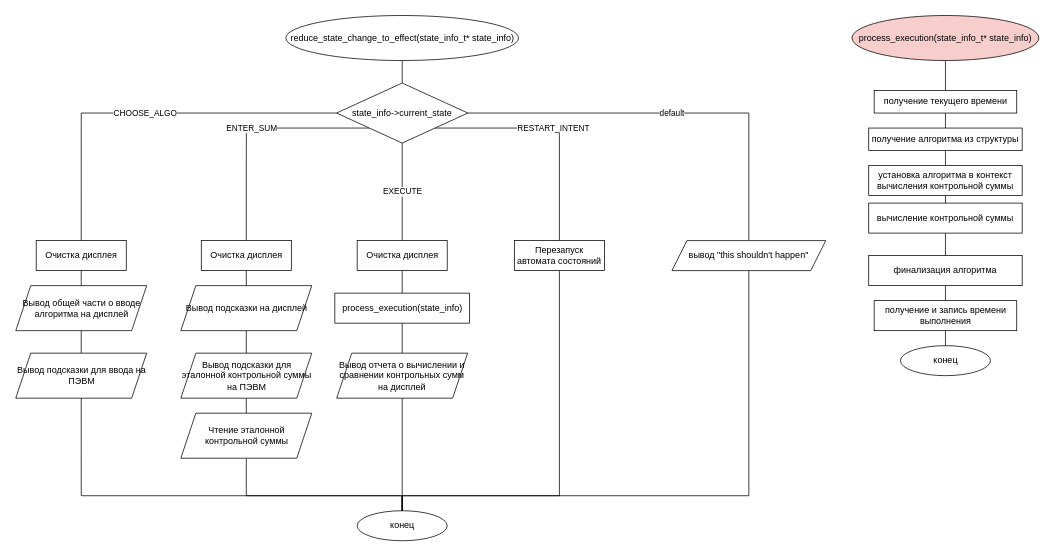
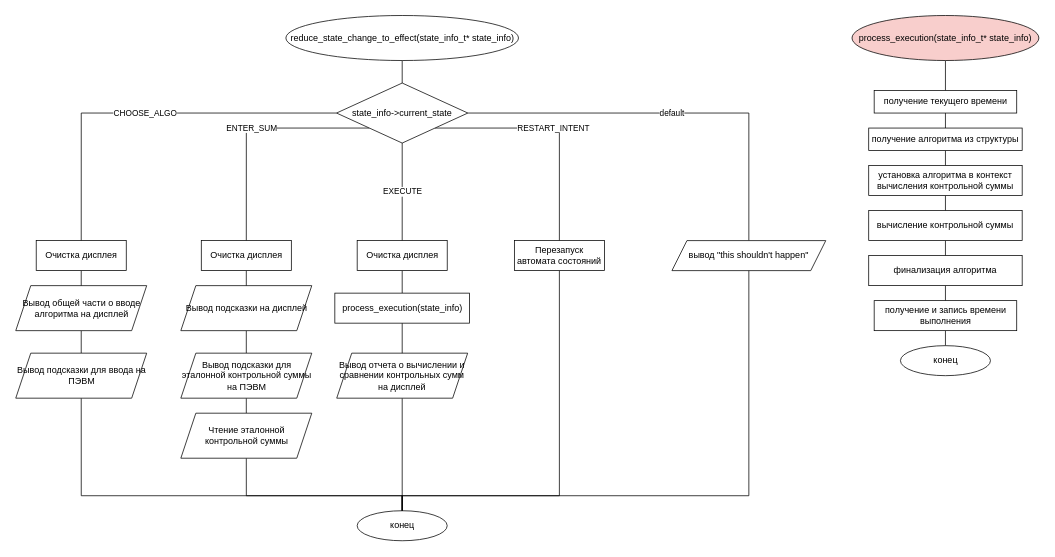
node "вычисление контрольной суммы": moved (945, 218) -> (945, 225)
